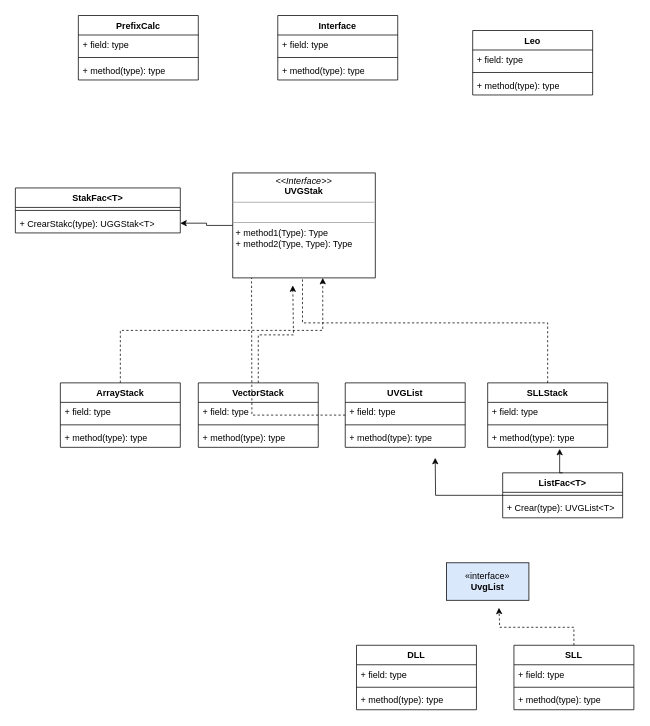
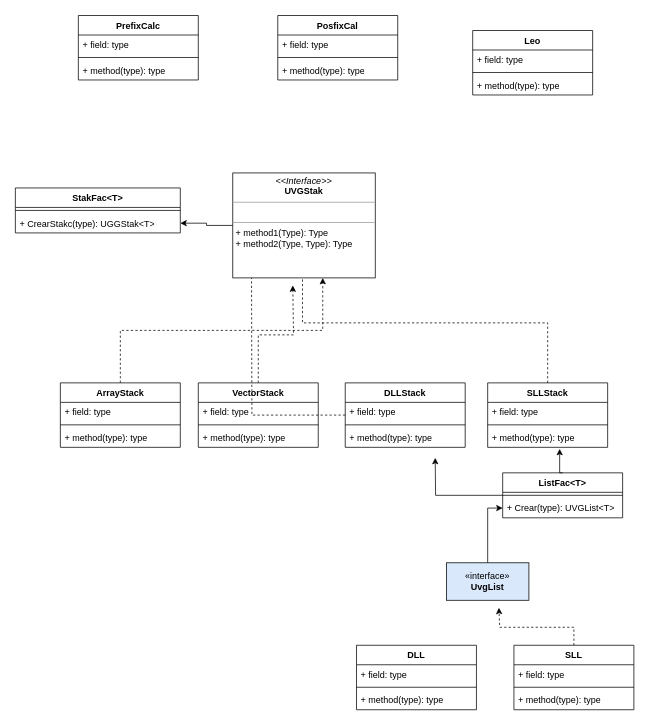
node "Interface": label "Interface" -> "PosfixCal"
node "UVGList": label "UVGList" -> "DLLStack"
edge "«interface» UvgList" -> "+ Crear(type): UVGList<T>": added
